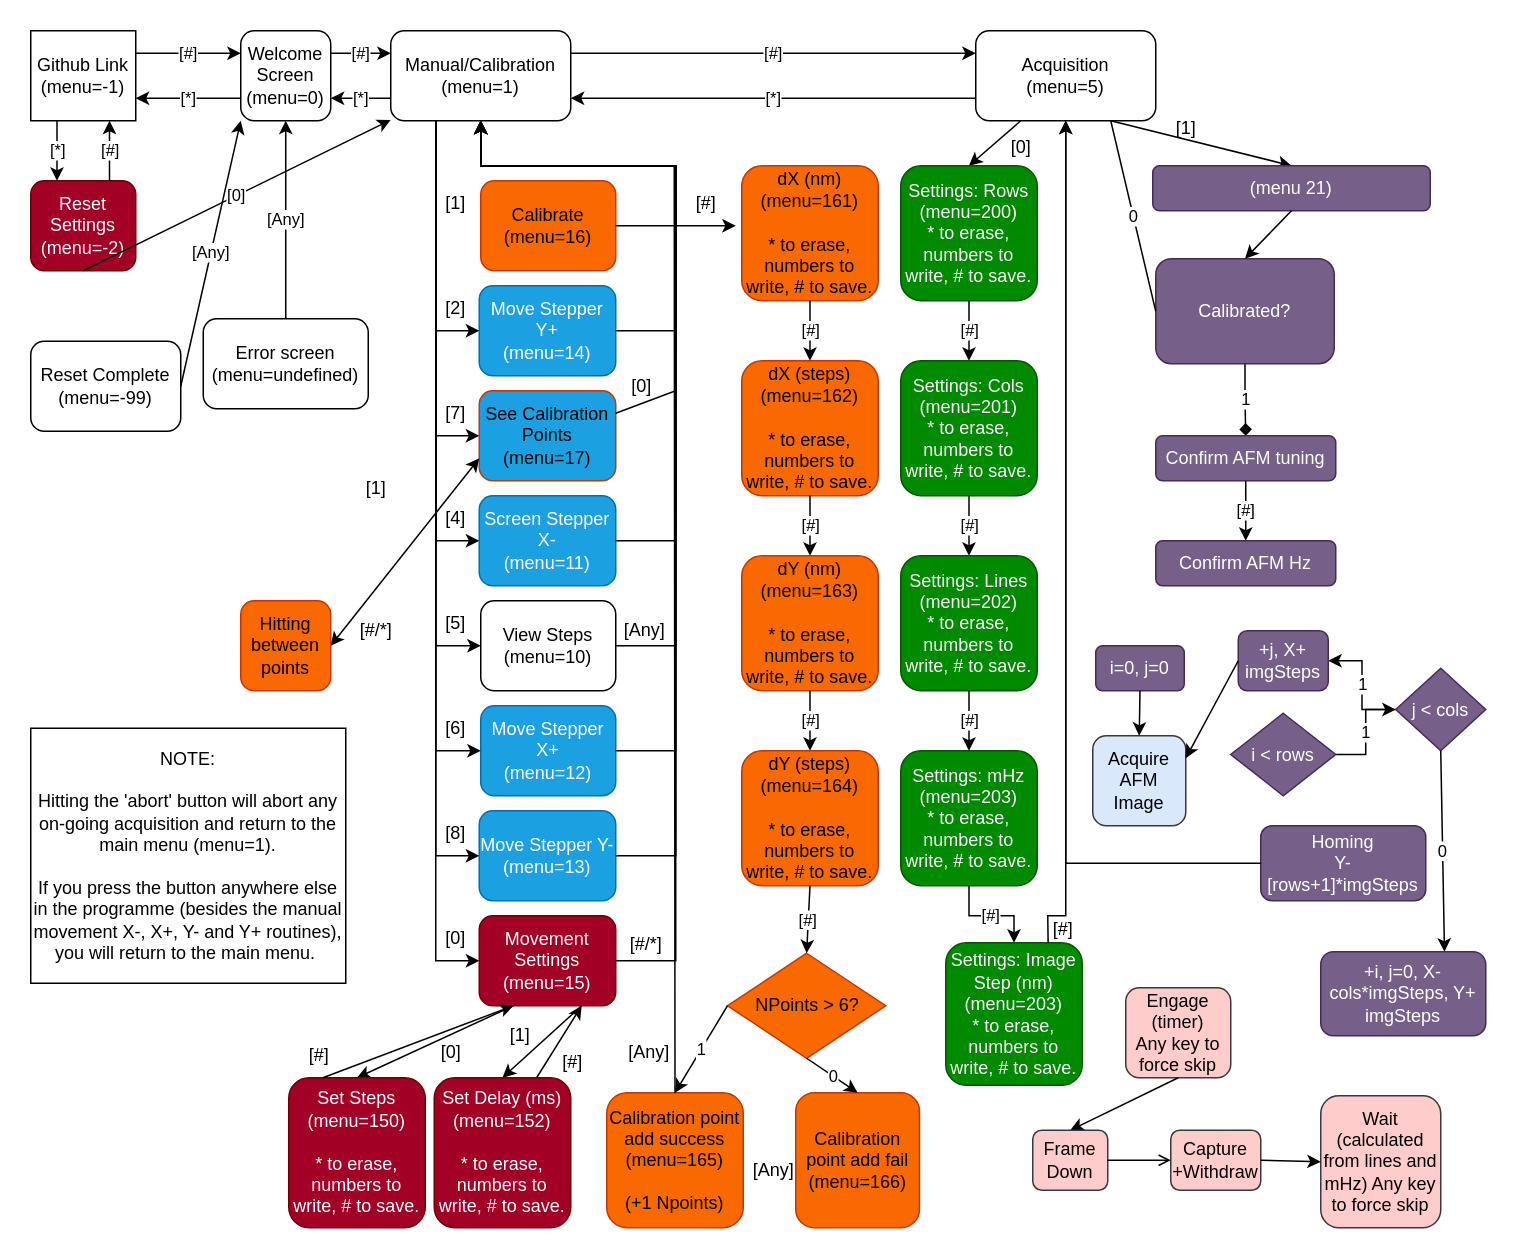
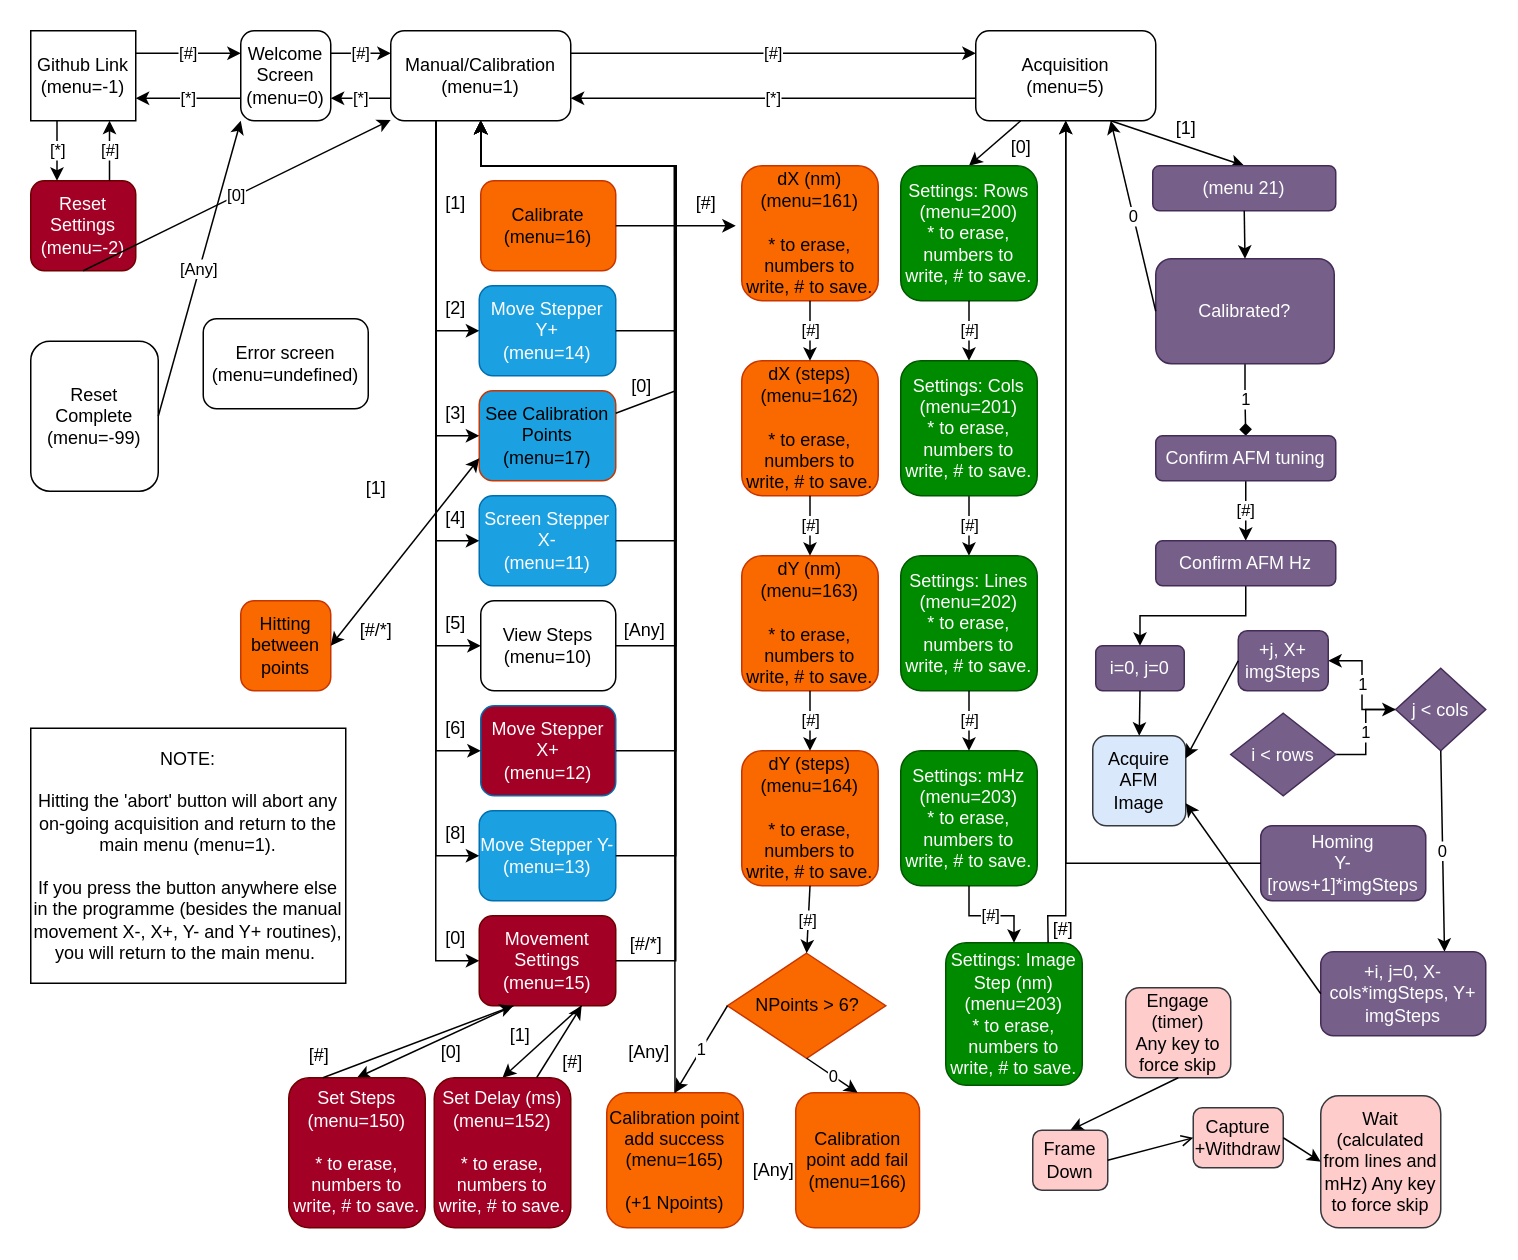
edge "Acquisition (menu=5)" -- "Calibrated?": arrowhead none -> classic
node "(menu 21)": size 278x45 -> 183x45
edge "Error screen (menu=undefined)" -> "Welcome Screen (menu=0)": removed, label "[Any]"
node "Reset Complete (menu=-99)": size 150x90 -> 128x150
node "[7]": label "[7]" -> "[3]"
edge "Confirm AFM Hz" -> "i=0, j=0": added
node "Move Stepper X+ (menu=12)": fillcolor #1ba1e2 -> #a20025
edge "+i, j=0, X- cols*imgSteps, Y+ imgSteps" -> "Acquire AFM Image": added
node "Capture +Withdraw": moved (1216, 1160) -> (1238, 1138)
